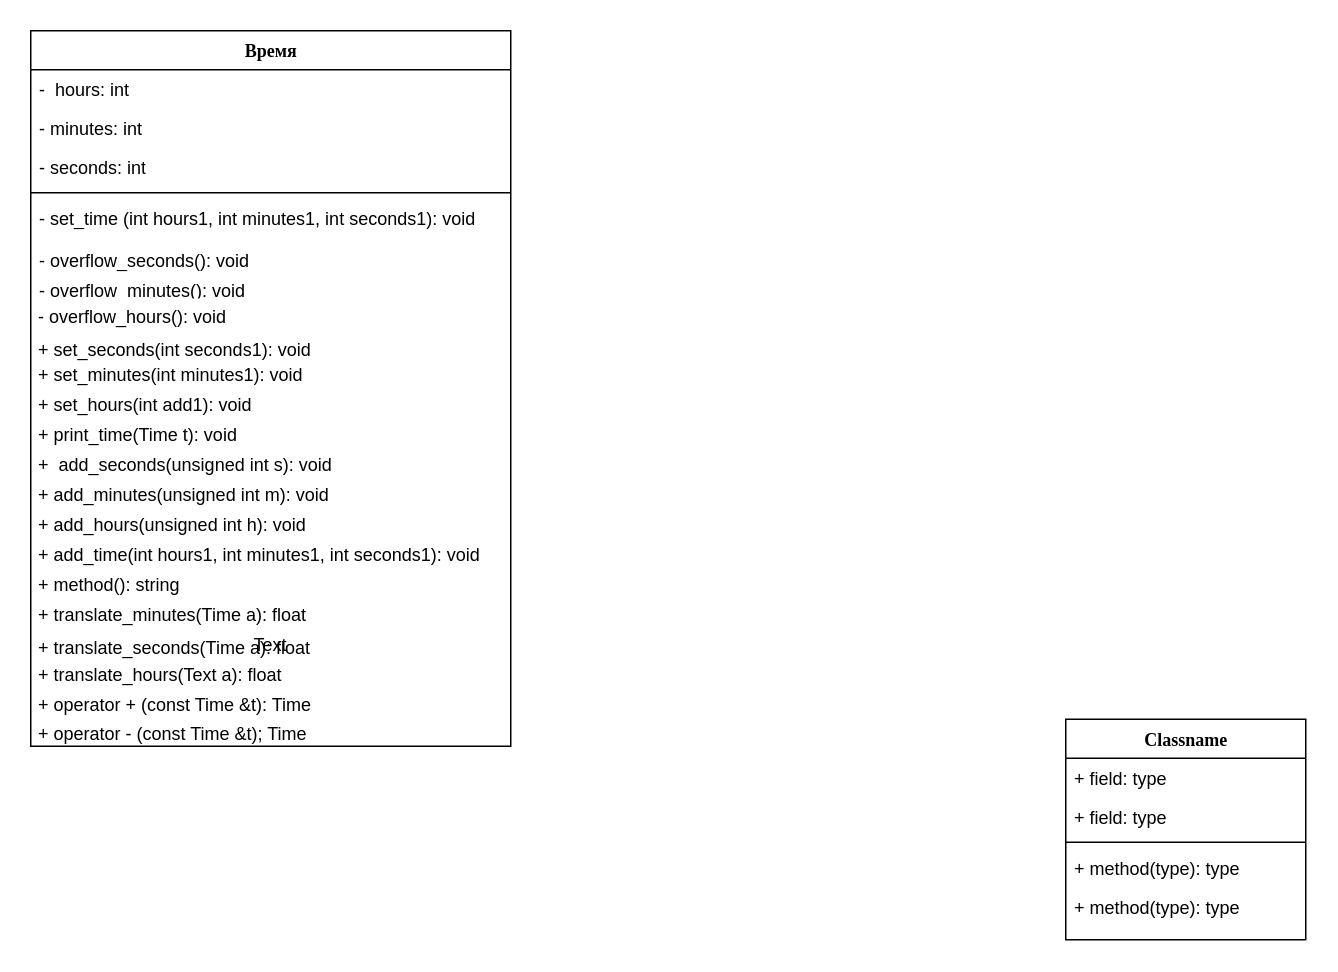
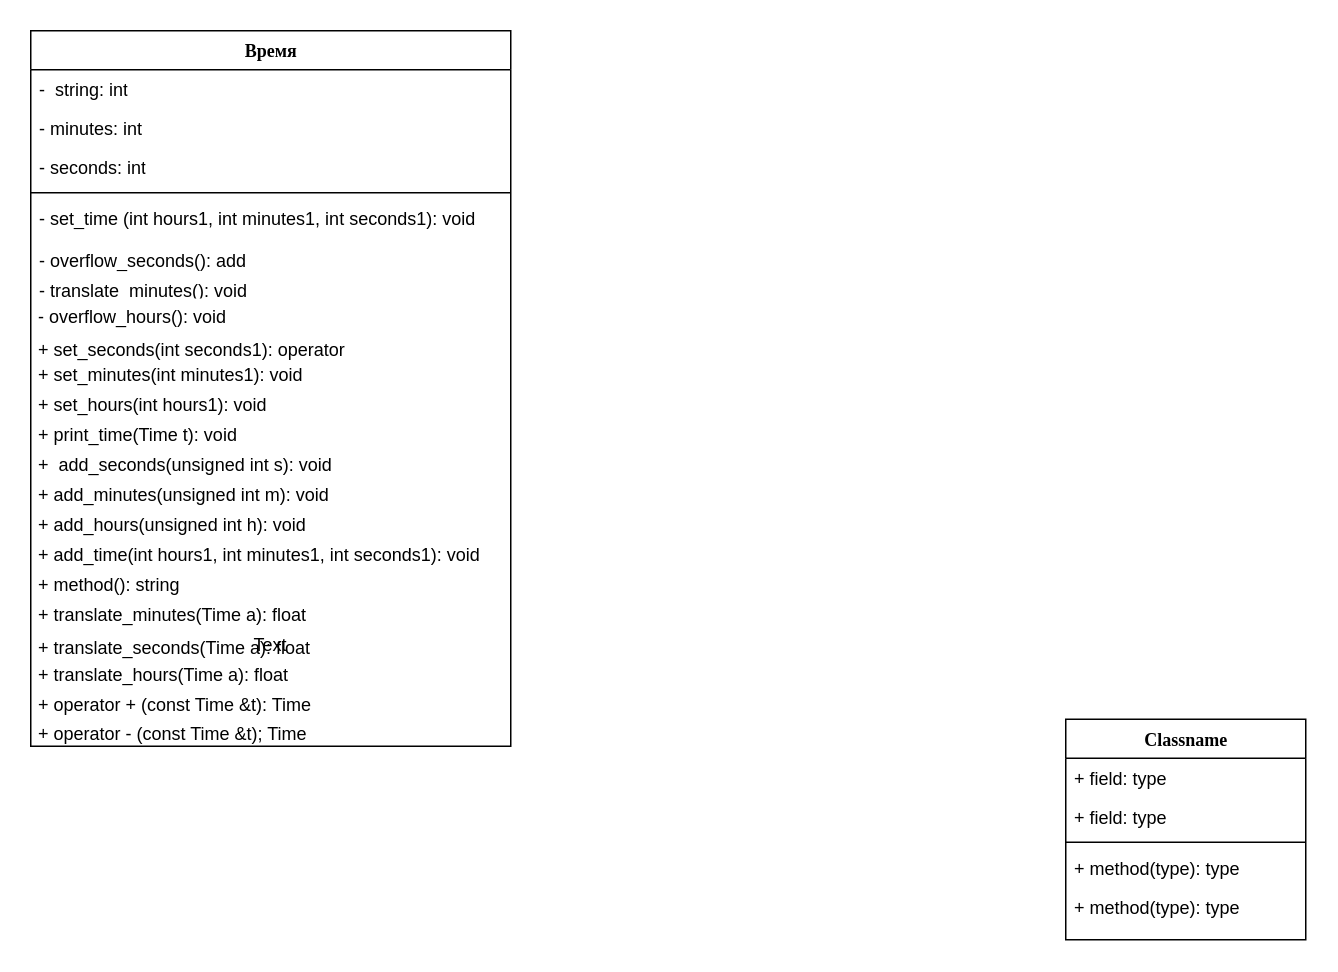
node "- hours: int": label "- hours: int" -> "- string: int"
node "- overflow_seconds(): void": label "- overflow_seconds(): void" -> "- overflow_seconds(): add"
node "- overflow_minutes(): void": label "- overflow_minutes(): void" -> "- translate_minutes(): void"
node "+ set_seconds(int seconds1): void": label "+ set_seconds(int seconds1): void" -> "+ set_seconds(int seconds1): operator"
node "+ set_hours(int add1): void": label "+ set_hours(int add1): void" -> "+ set_hours(int hours1): void"
node "+ translate_hours(Text a): float": label "+ translate_hours(Text a): float" -> "+ translate_hours(Time a): float"
